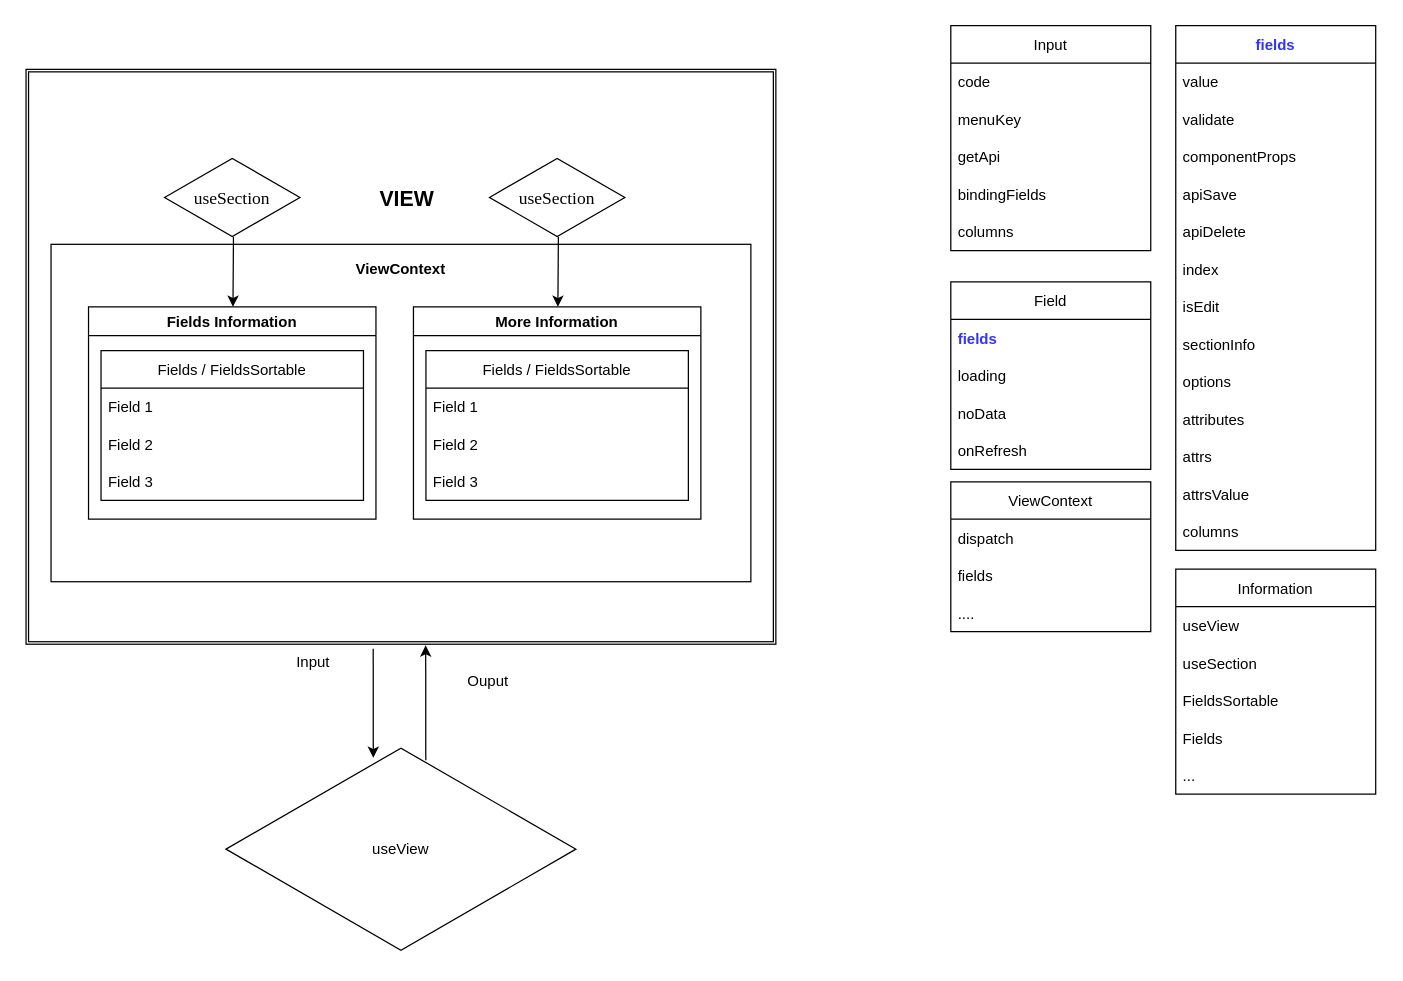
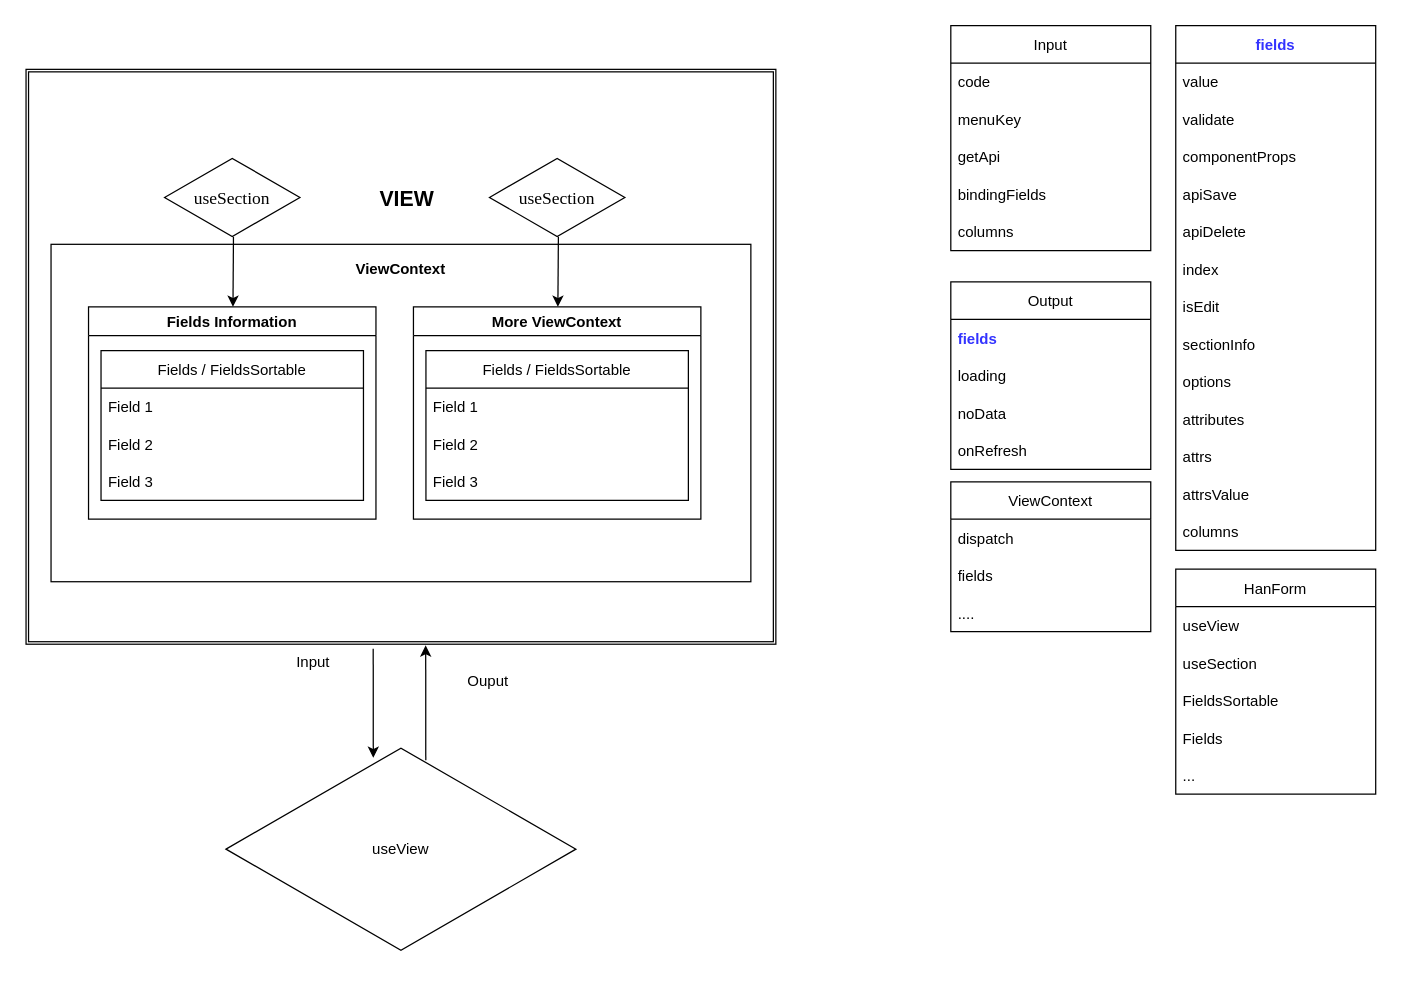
node "Field": label "Field" -> "Output"
node "More Information": label "More Information" -> "More ViewContext"
node "Information": label "Information" -> "HanForm"
